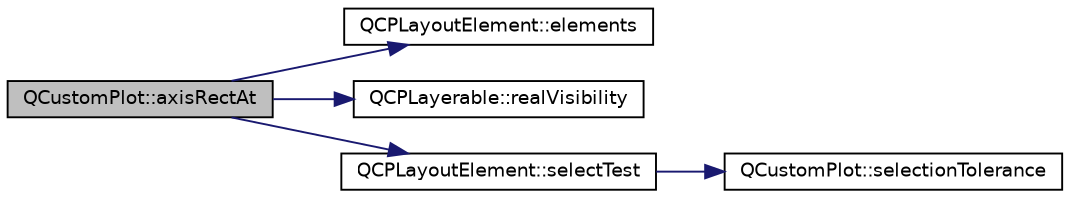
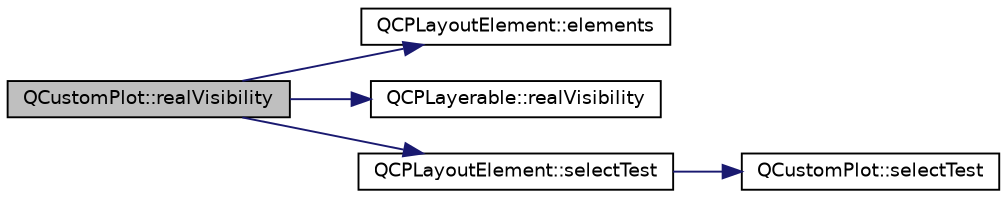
node "QCustomPlot::axisRectAt": label "QCustomPlot::axisRectAt" -> "QCustomPlot::realVisibility"
node "QCustomPlot::selectionTolerance": label "QCustomPlot::selectionTolerance" -> "QCustomPlot::selectTest"
